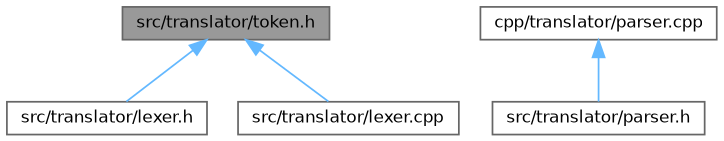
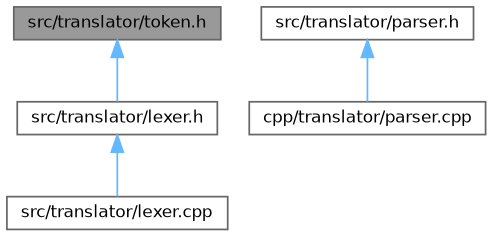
edge "src/translator/lexer.cpp" -> "src/translator/token.h": now "src/translator/lexer.cpp" -> "src/translator/lexer.h"
edge "src/translator/parser.h" -> "cpp/translator/parser.cpp": reversed
